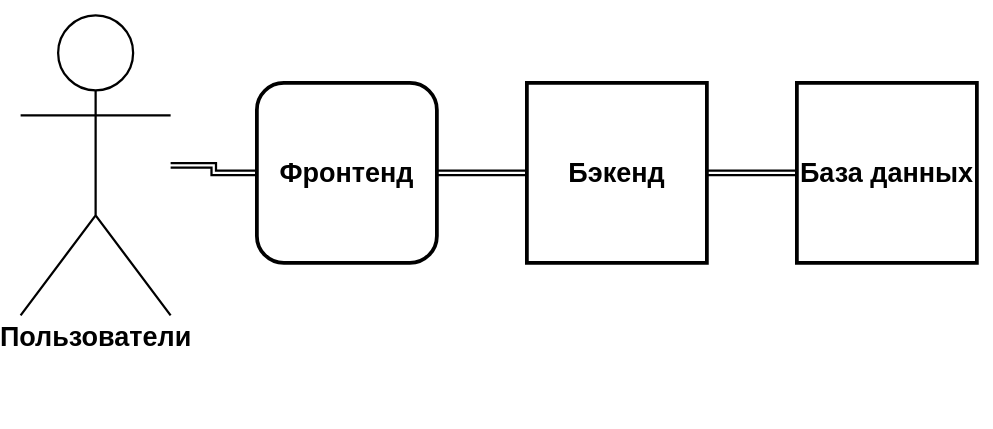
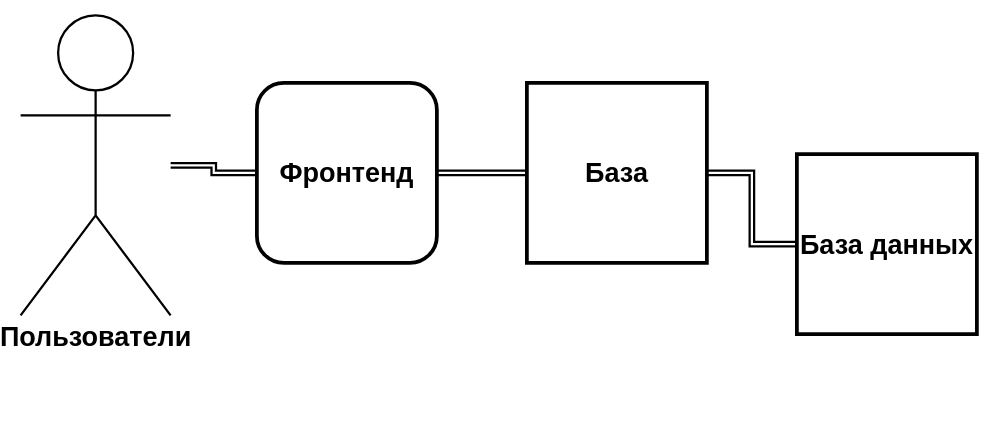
node "Бэкенд": label "Бэкенд" -> "База"
node "База данных": moved (887, 173) -> (887, 244)
